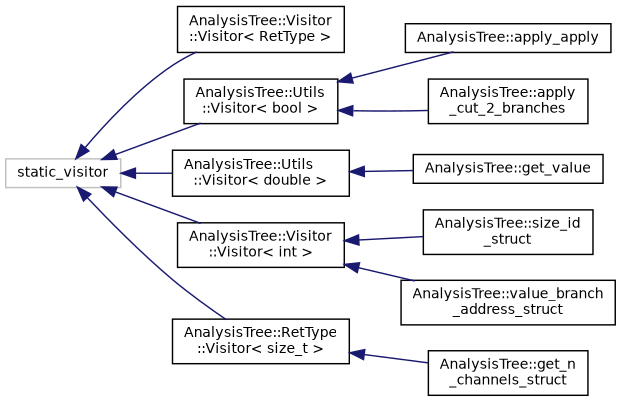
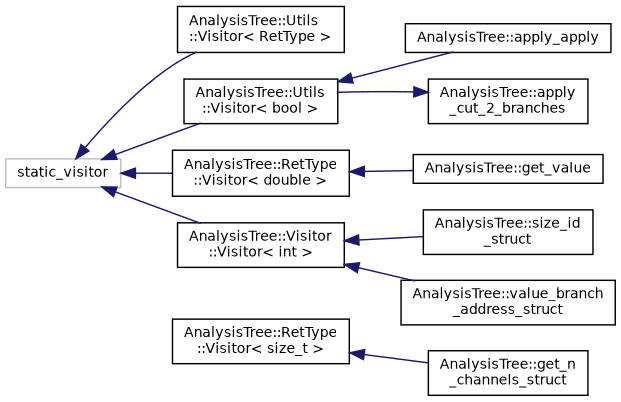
node "AnalysisTree::Visitor ::Visitor< RetType >": label "AnalysisTree::Visitor ::Visitor< RetType >" -> "AnalysisTree::Utils ::Visitor< RetType >"
edge "AnalysisTree::apply _cut_2_branches" -> "AnalysisTree::Utils ::Visitor< bool >": reversed
node "AnalysisTree::Utils ::Visitor< double >": label "AnalysisTree::Utils ::Visitor< double >" -> "AnalysisTree::RetType ::Visitor< double >"
edge "AnalysisTree::RetType ::Visitor< size_t >" -> "static_visitor": removed
